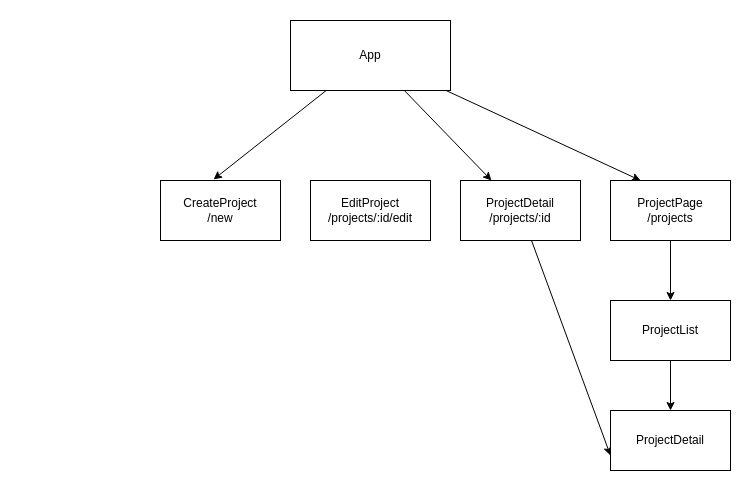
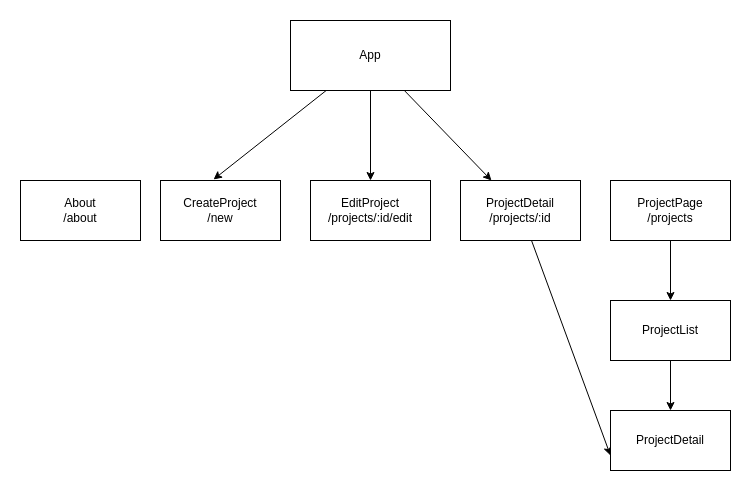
edge "App" -> "ProjectPage /projects": now "App" -> "EditProject /projects/:id/edit"
node "About /about": added
